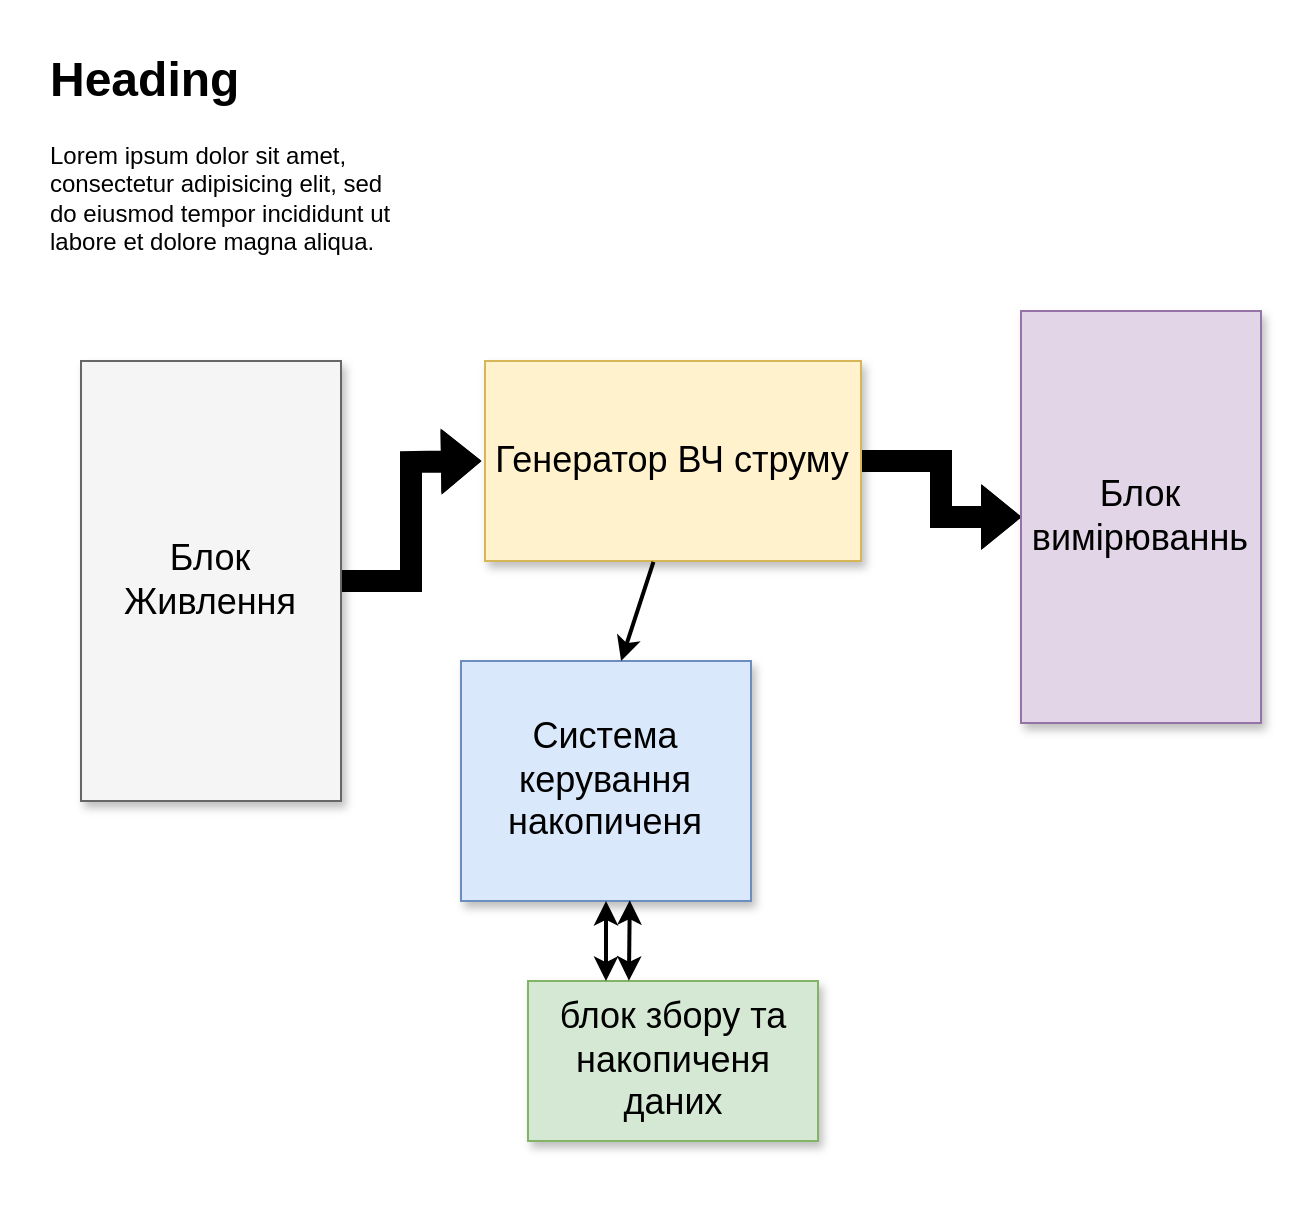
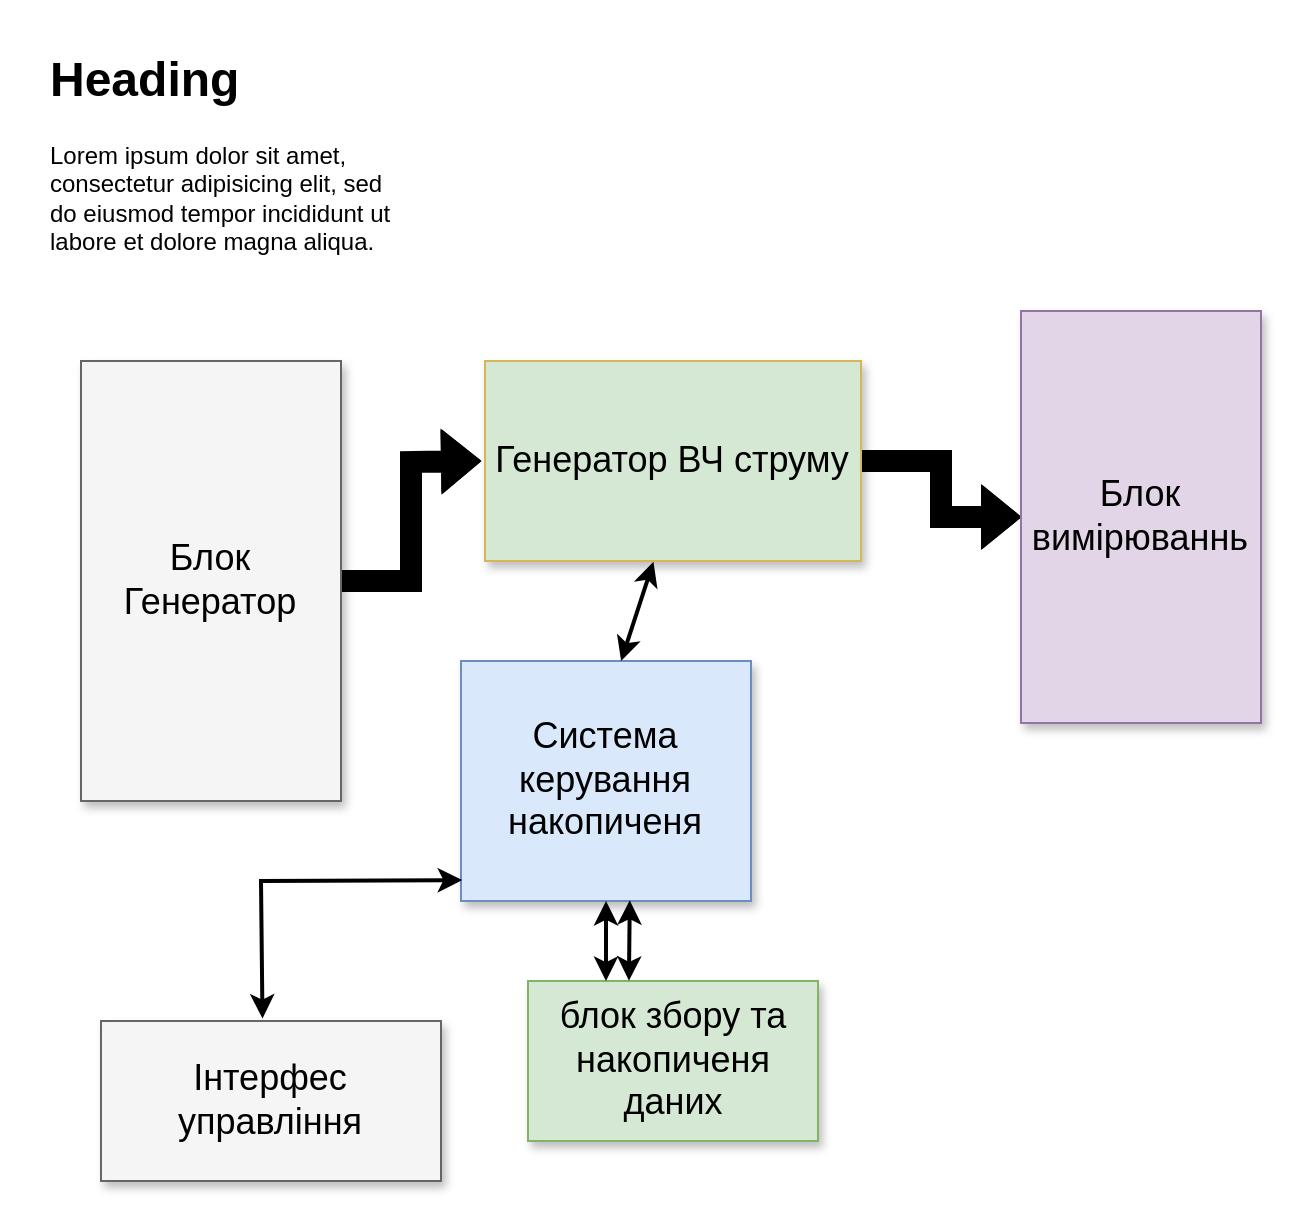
node "Генератор ВЧ струму": fillcolor #fff2cc -> #d5e8d4
edge "Генератор ВЧ струму" -> "Система керування накопиченя": arrowhead none -> classic
node "Блок Живлення": label "Блок Живлення" -> "Блок Генератор"
edge "Система керування накопиченя" -- "Інтерфес управління": added
node "Інтерфес управління": added
